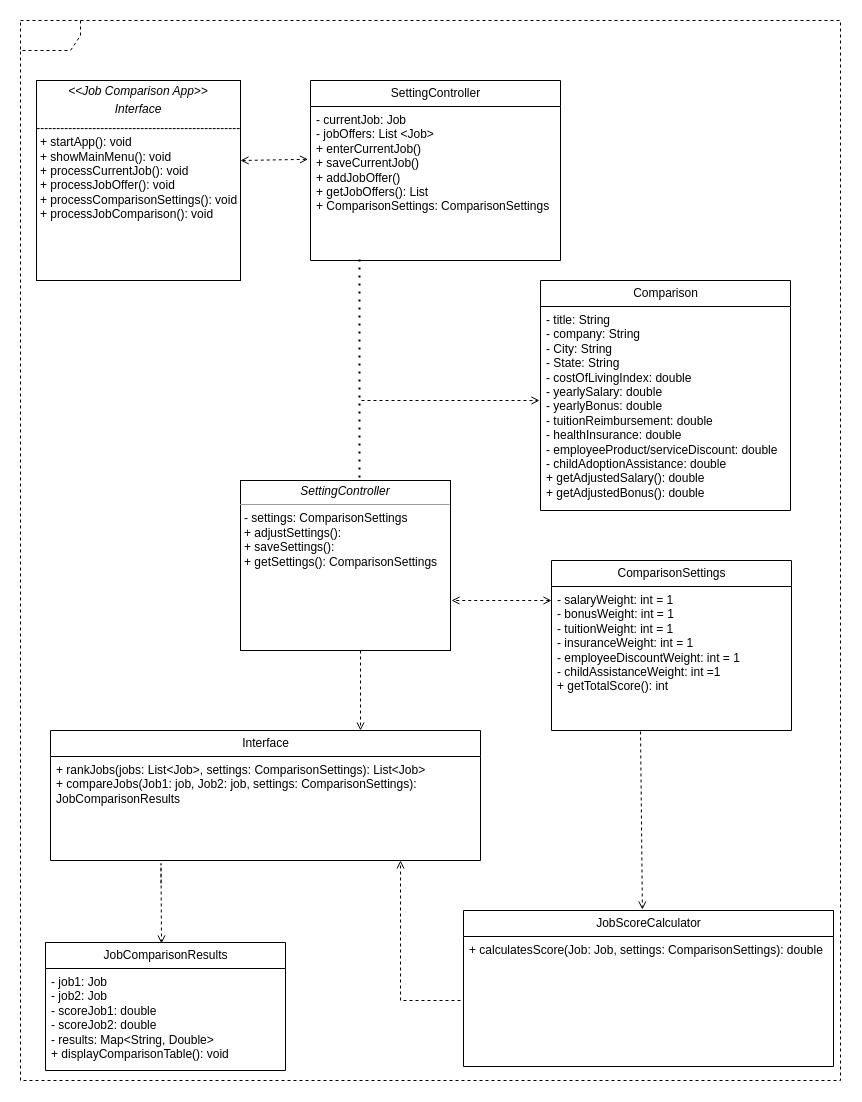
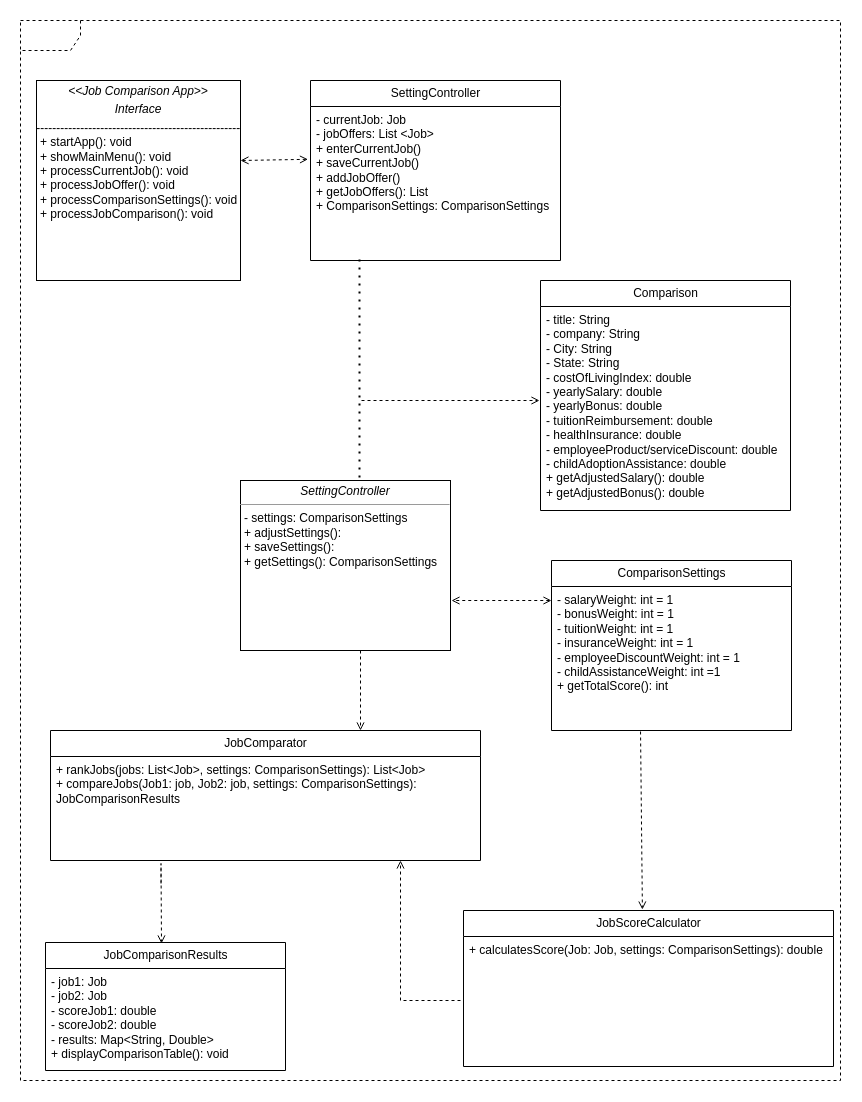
node "Interface": label "Interface" -> "JobComparator"
